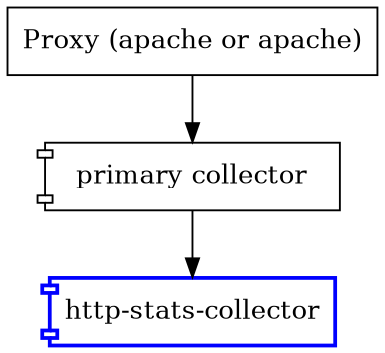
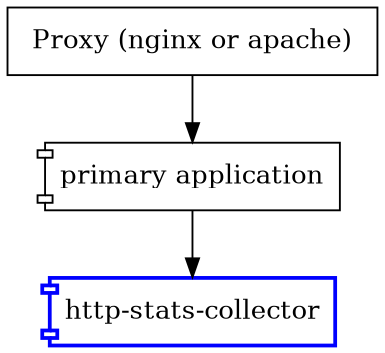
node "Proxy (apache or apache)": label "Proxy (apache or apache)" -> "Proxy (nginx or apache)"
node "primary collector": label "primary collector" -> "primary application"
